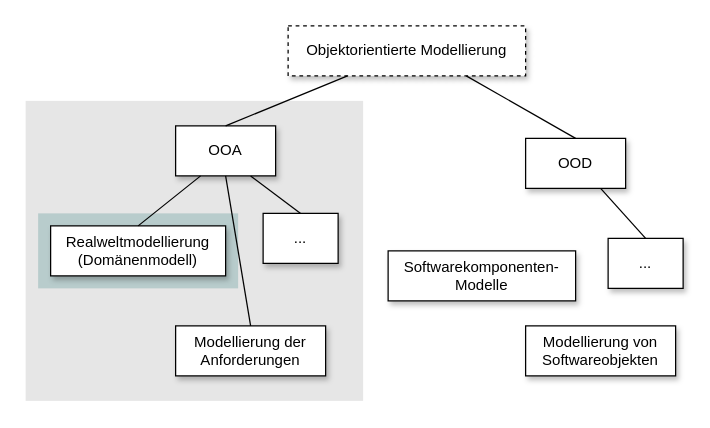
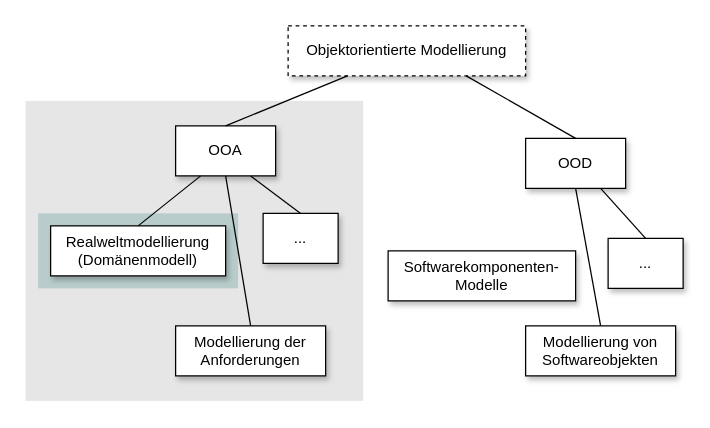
edge "OOD" -- "Modellierung von Softwareobjekten": added
